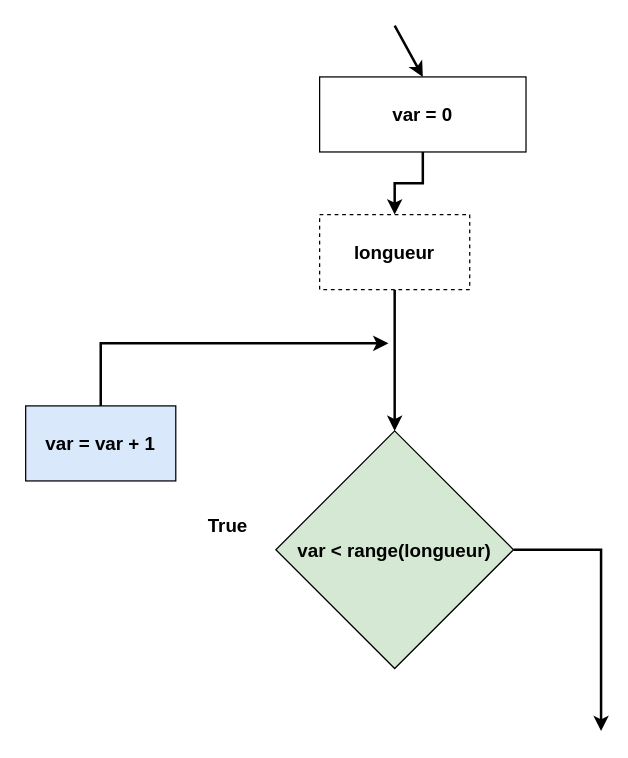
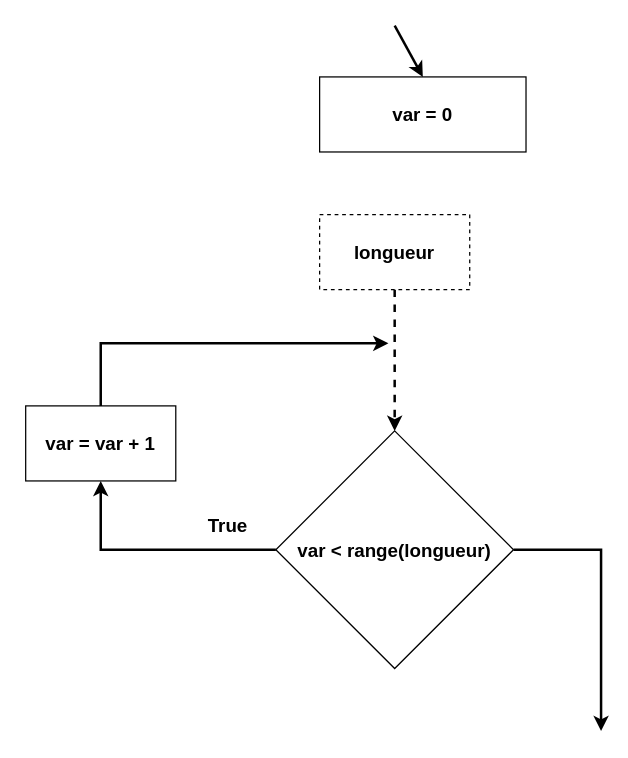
edge "var = 0" -> "longueur": removed
edge "longueur" -> "var < range(longueur)": style solid -> dashed
node "var = var + 1": fillcolor #dae8fc -> #ffffff
edge "var < range(longueur)" -> "var = var + 1": added
node "var < range(longueur)": fillcolor #d5e8d4 -> #ffffff
